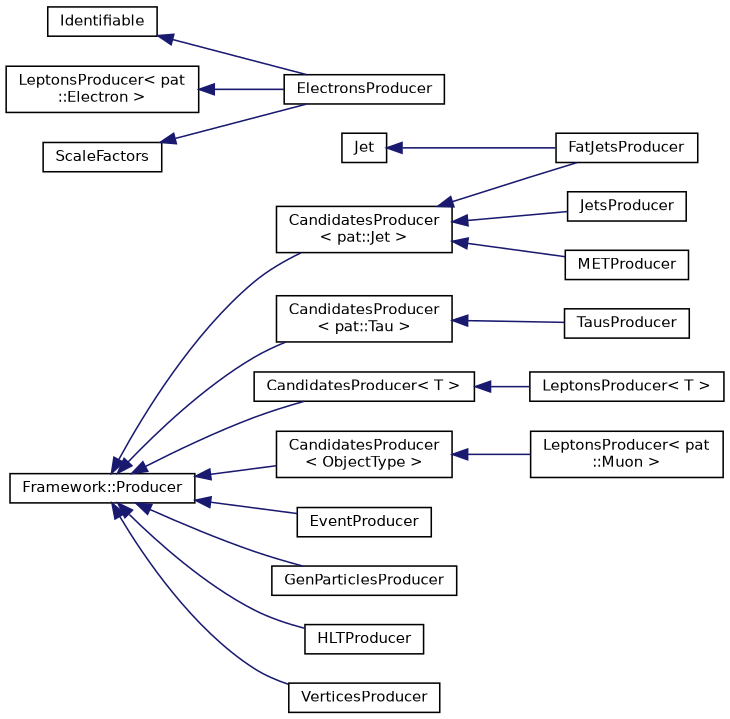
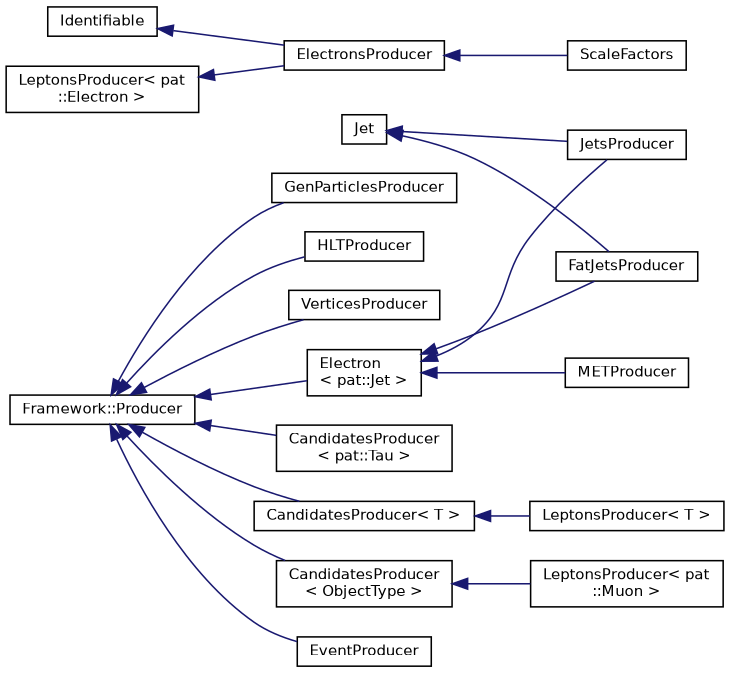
edge "ElectronsProducer" -> "ScaleFactors": reversed
edge "JetsProducer" -> "Jet": added
node "CandidatesProducer < pat::Jet >": label "CandidatesProducer < pat::Jet >" -> "Electron < pat::Jet >"
node "TausProducer": removed
